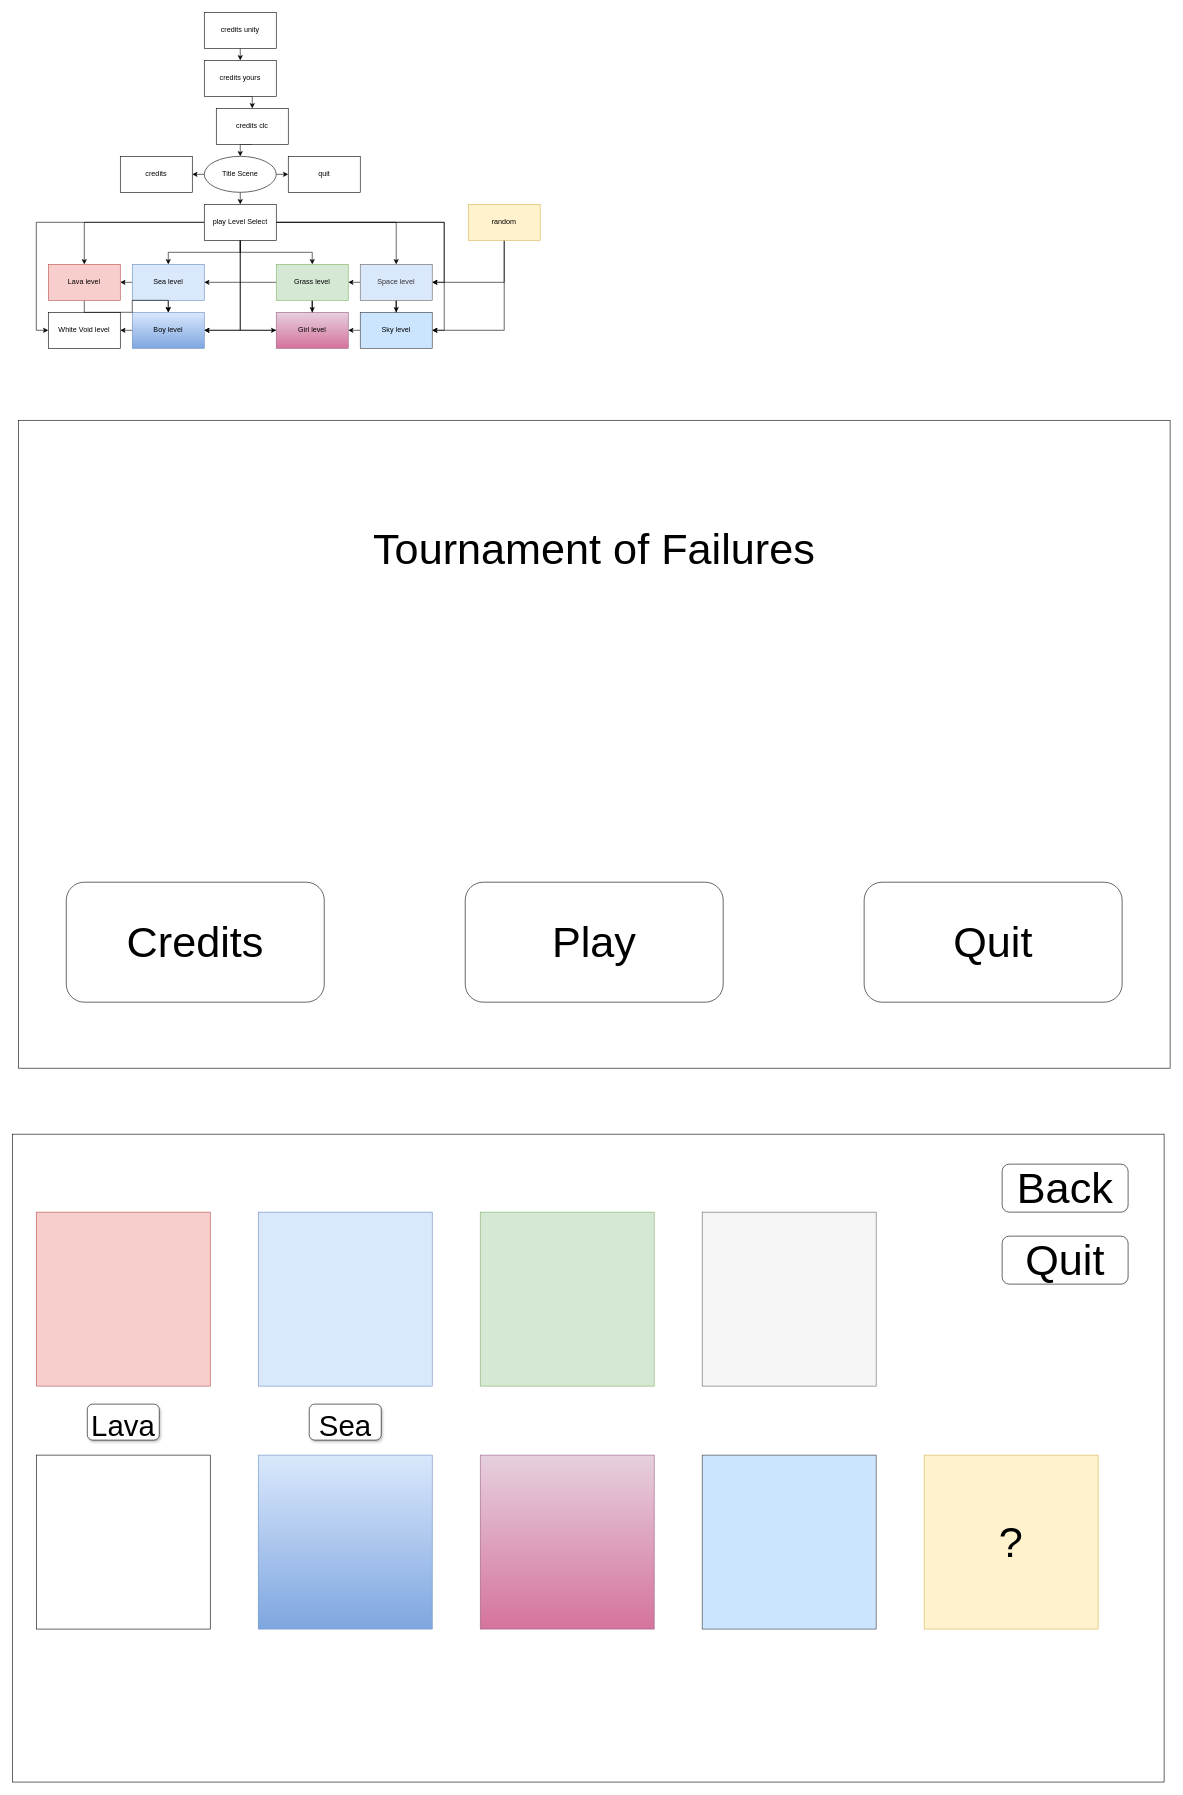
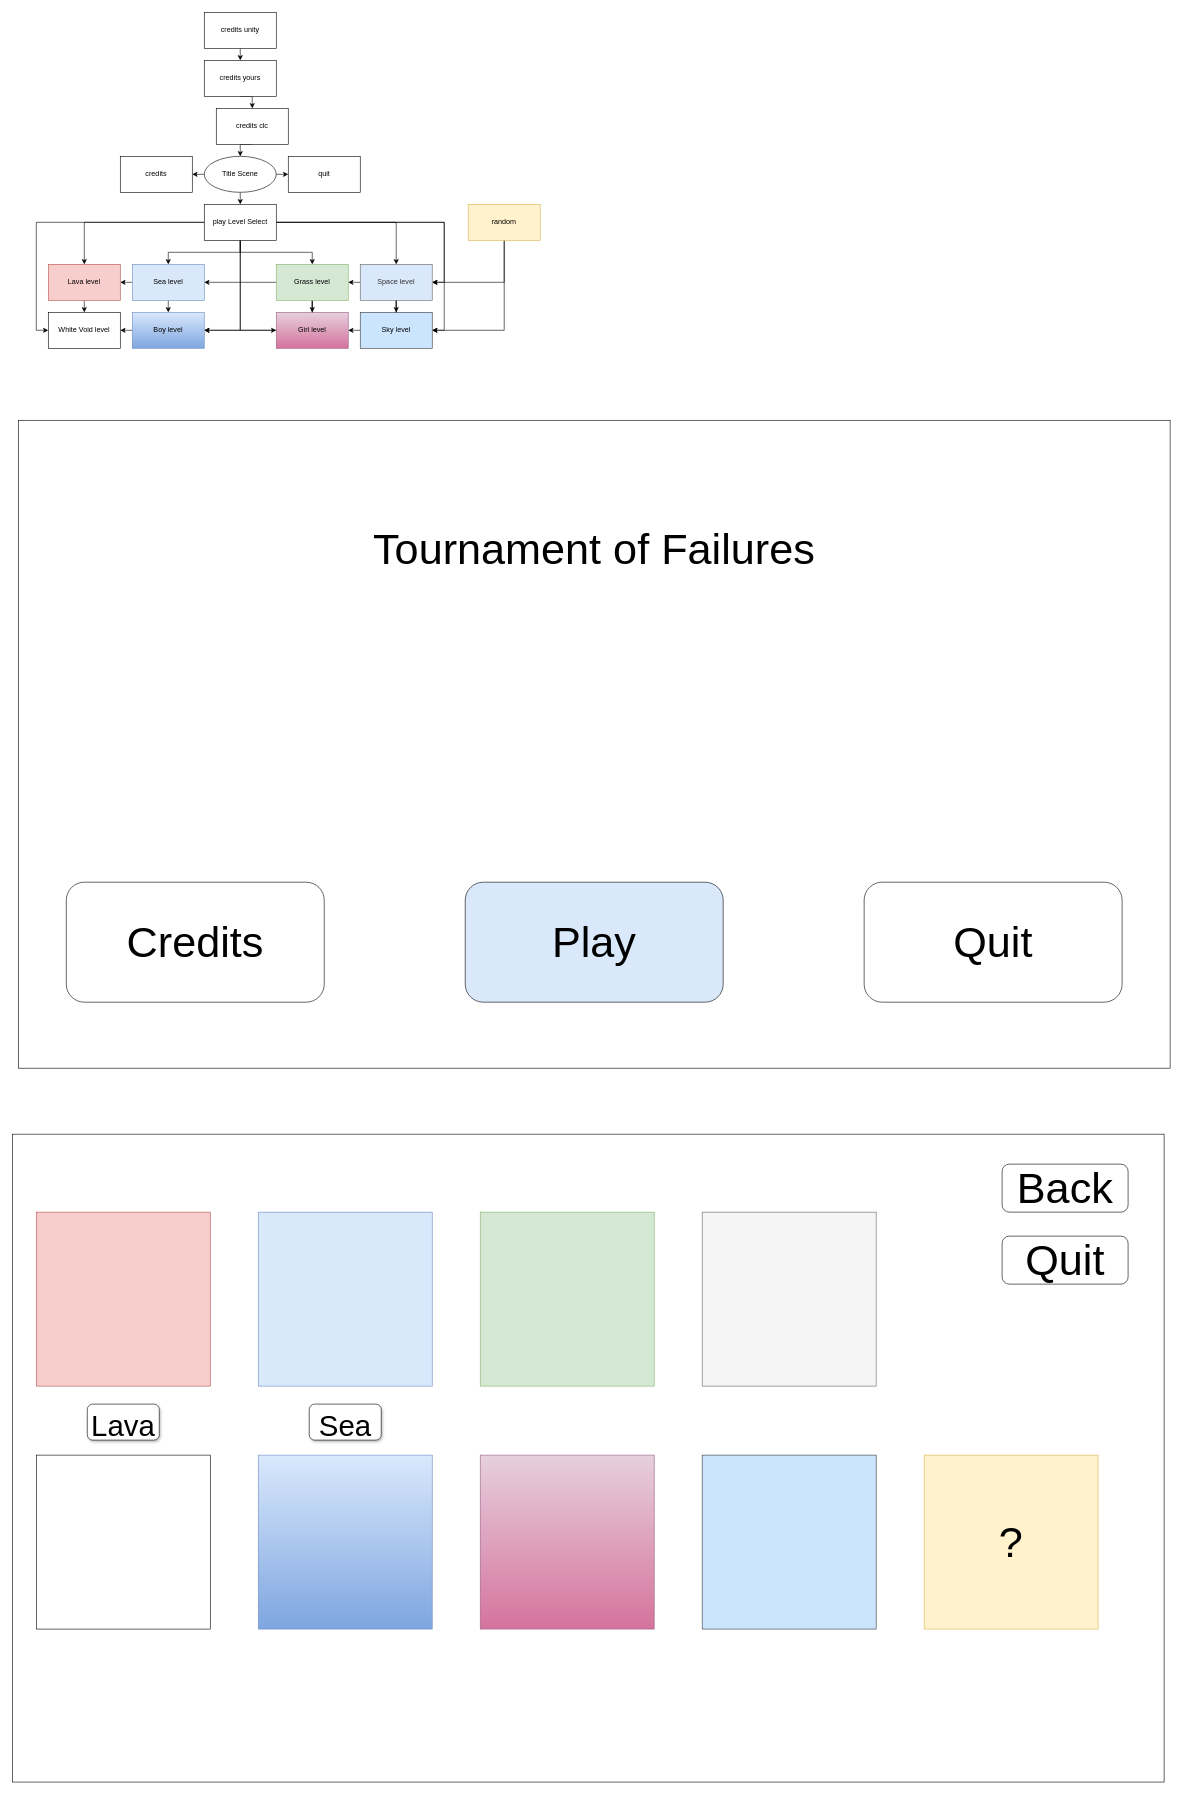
edge "Lava level" -> "Boy level": now "Lava level" -> "White Void level"
node "Play": fillcolor #ffffff -> #dae8fc
